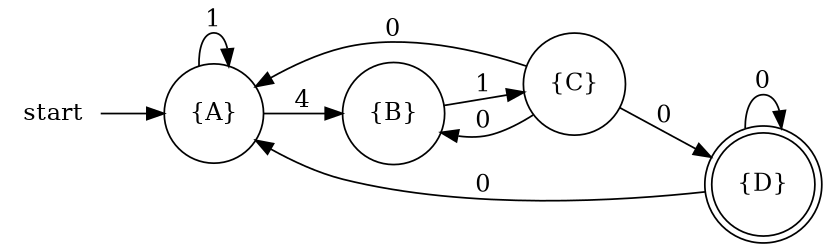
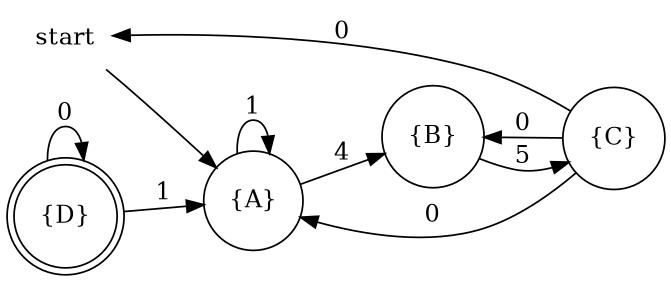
edge "{B}" -> "{C}": label "1" -> "5"
edge "{C}" -> "{D}": now "{C}" -> "start"
edge "{D}" -> "{A}": label "0" -> "1"
